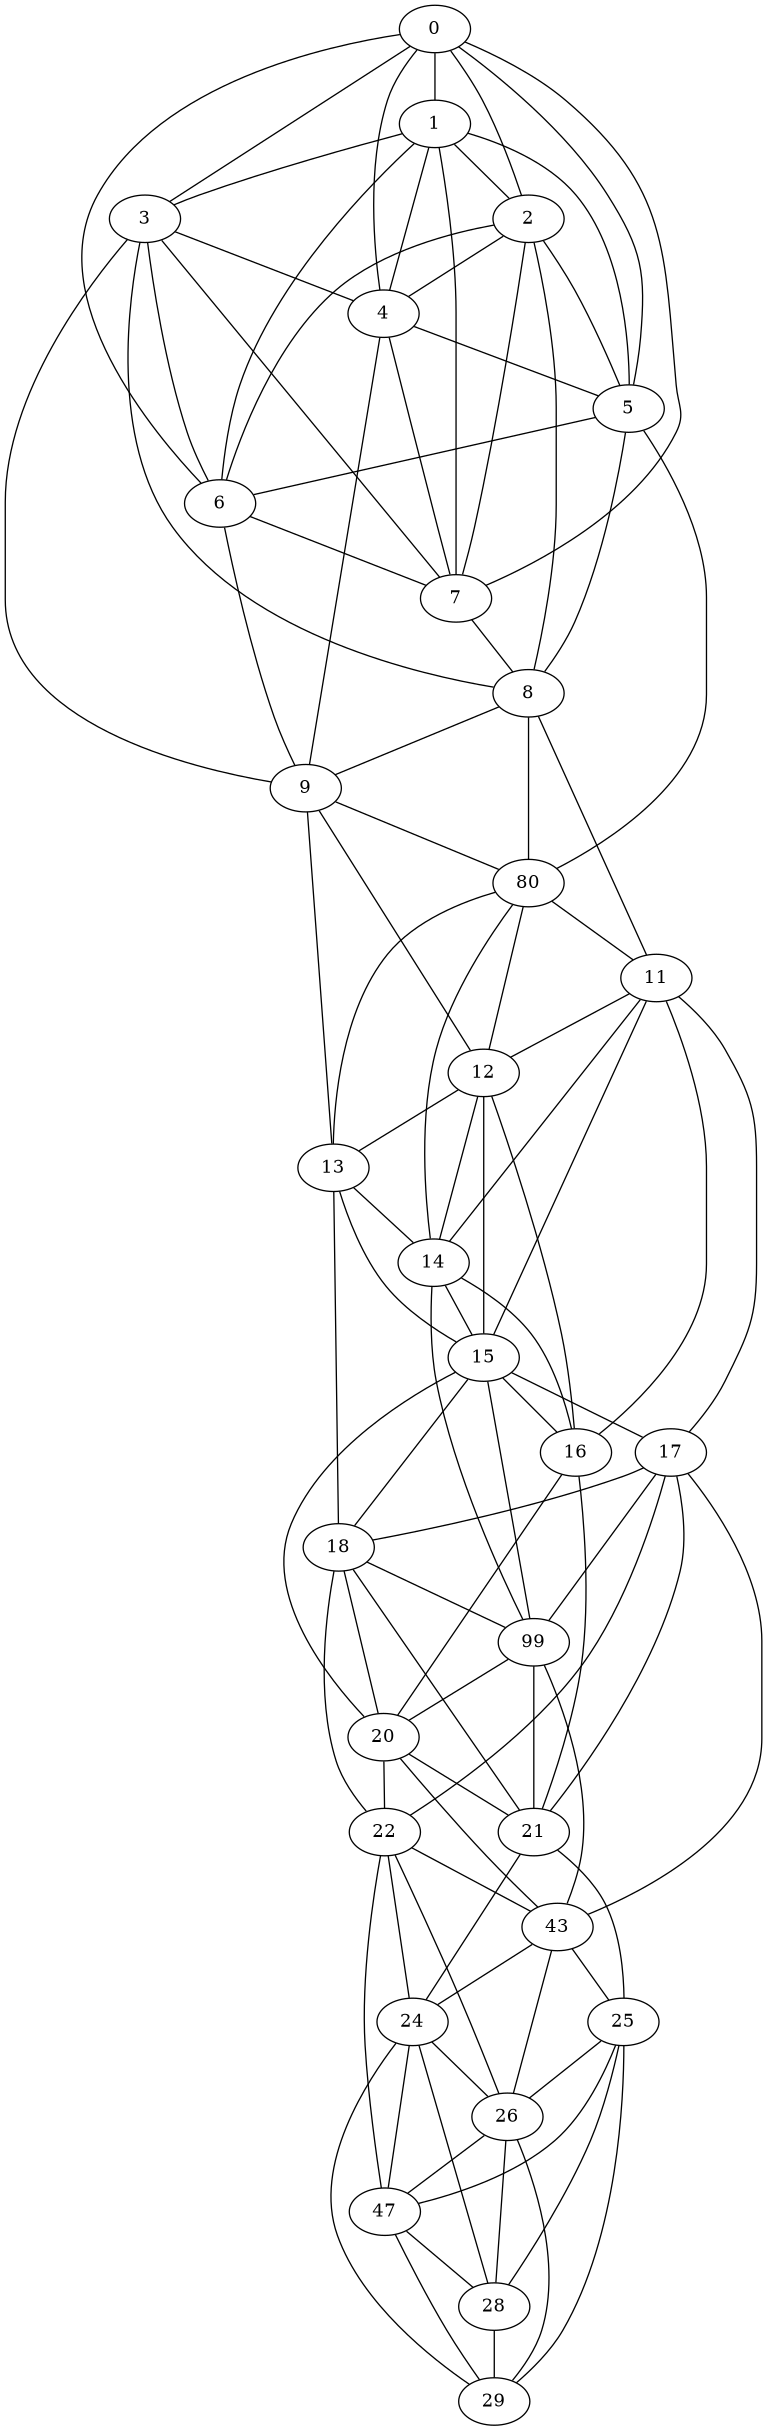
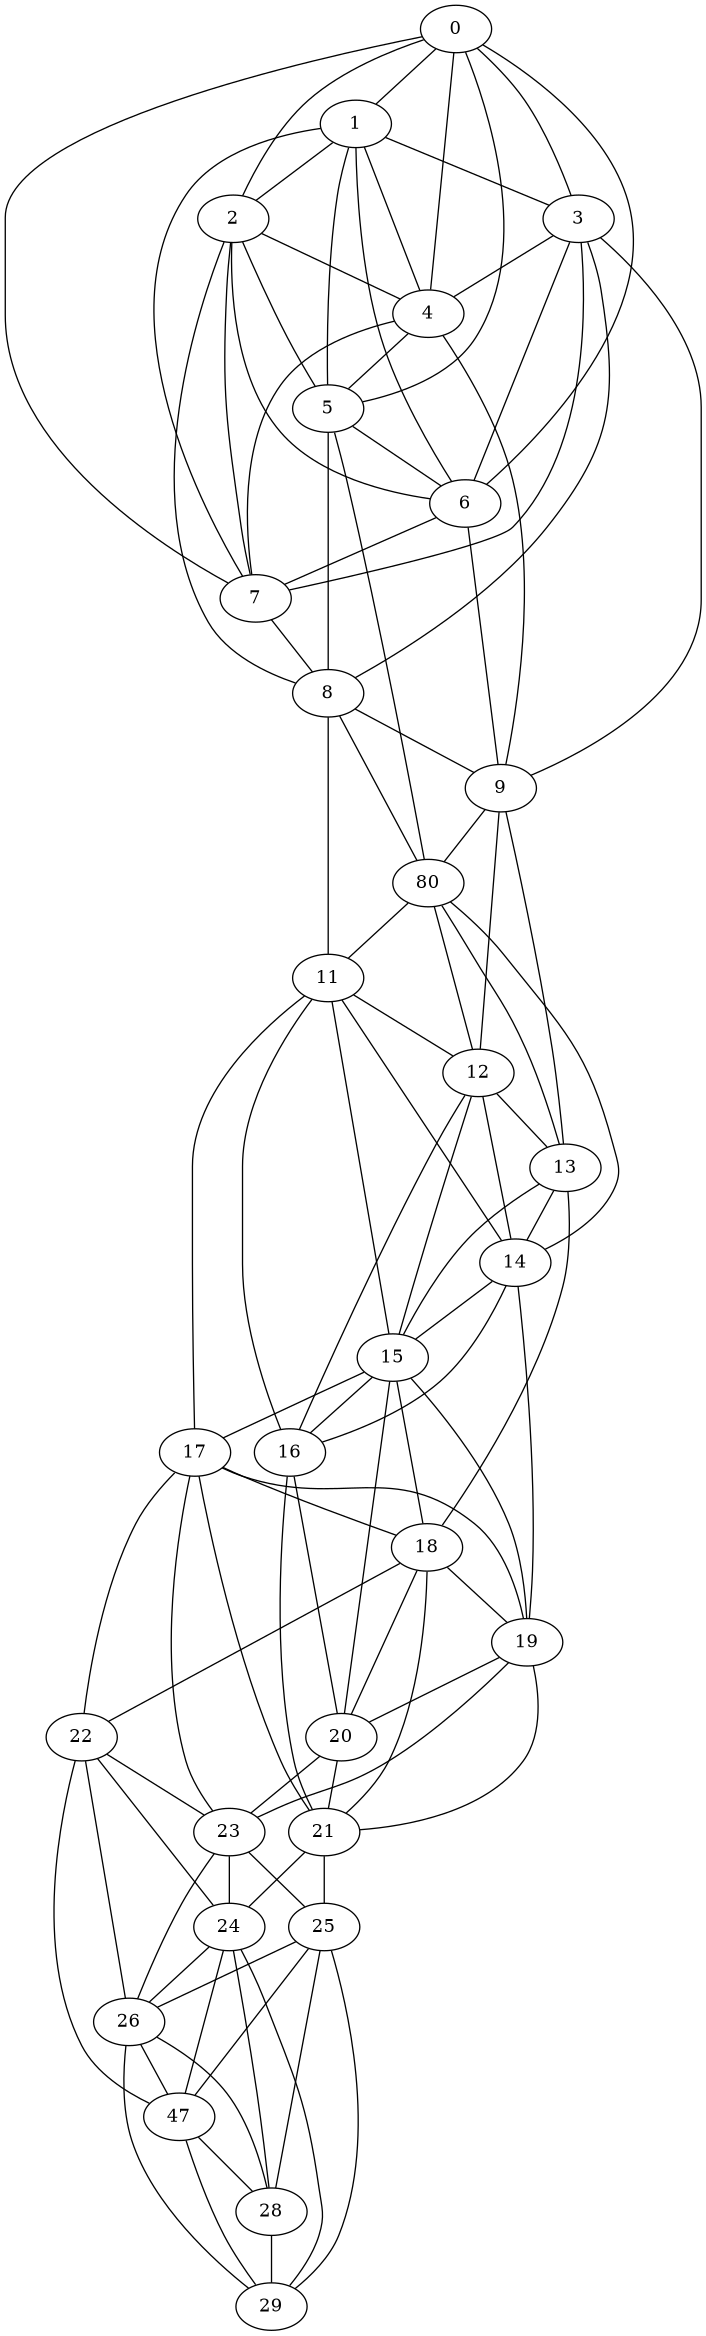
node "99": label "99" -> "19"
edge "20" -- "22": removed
node "43": label "43" -> "23"
